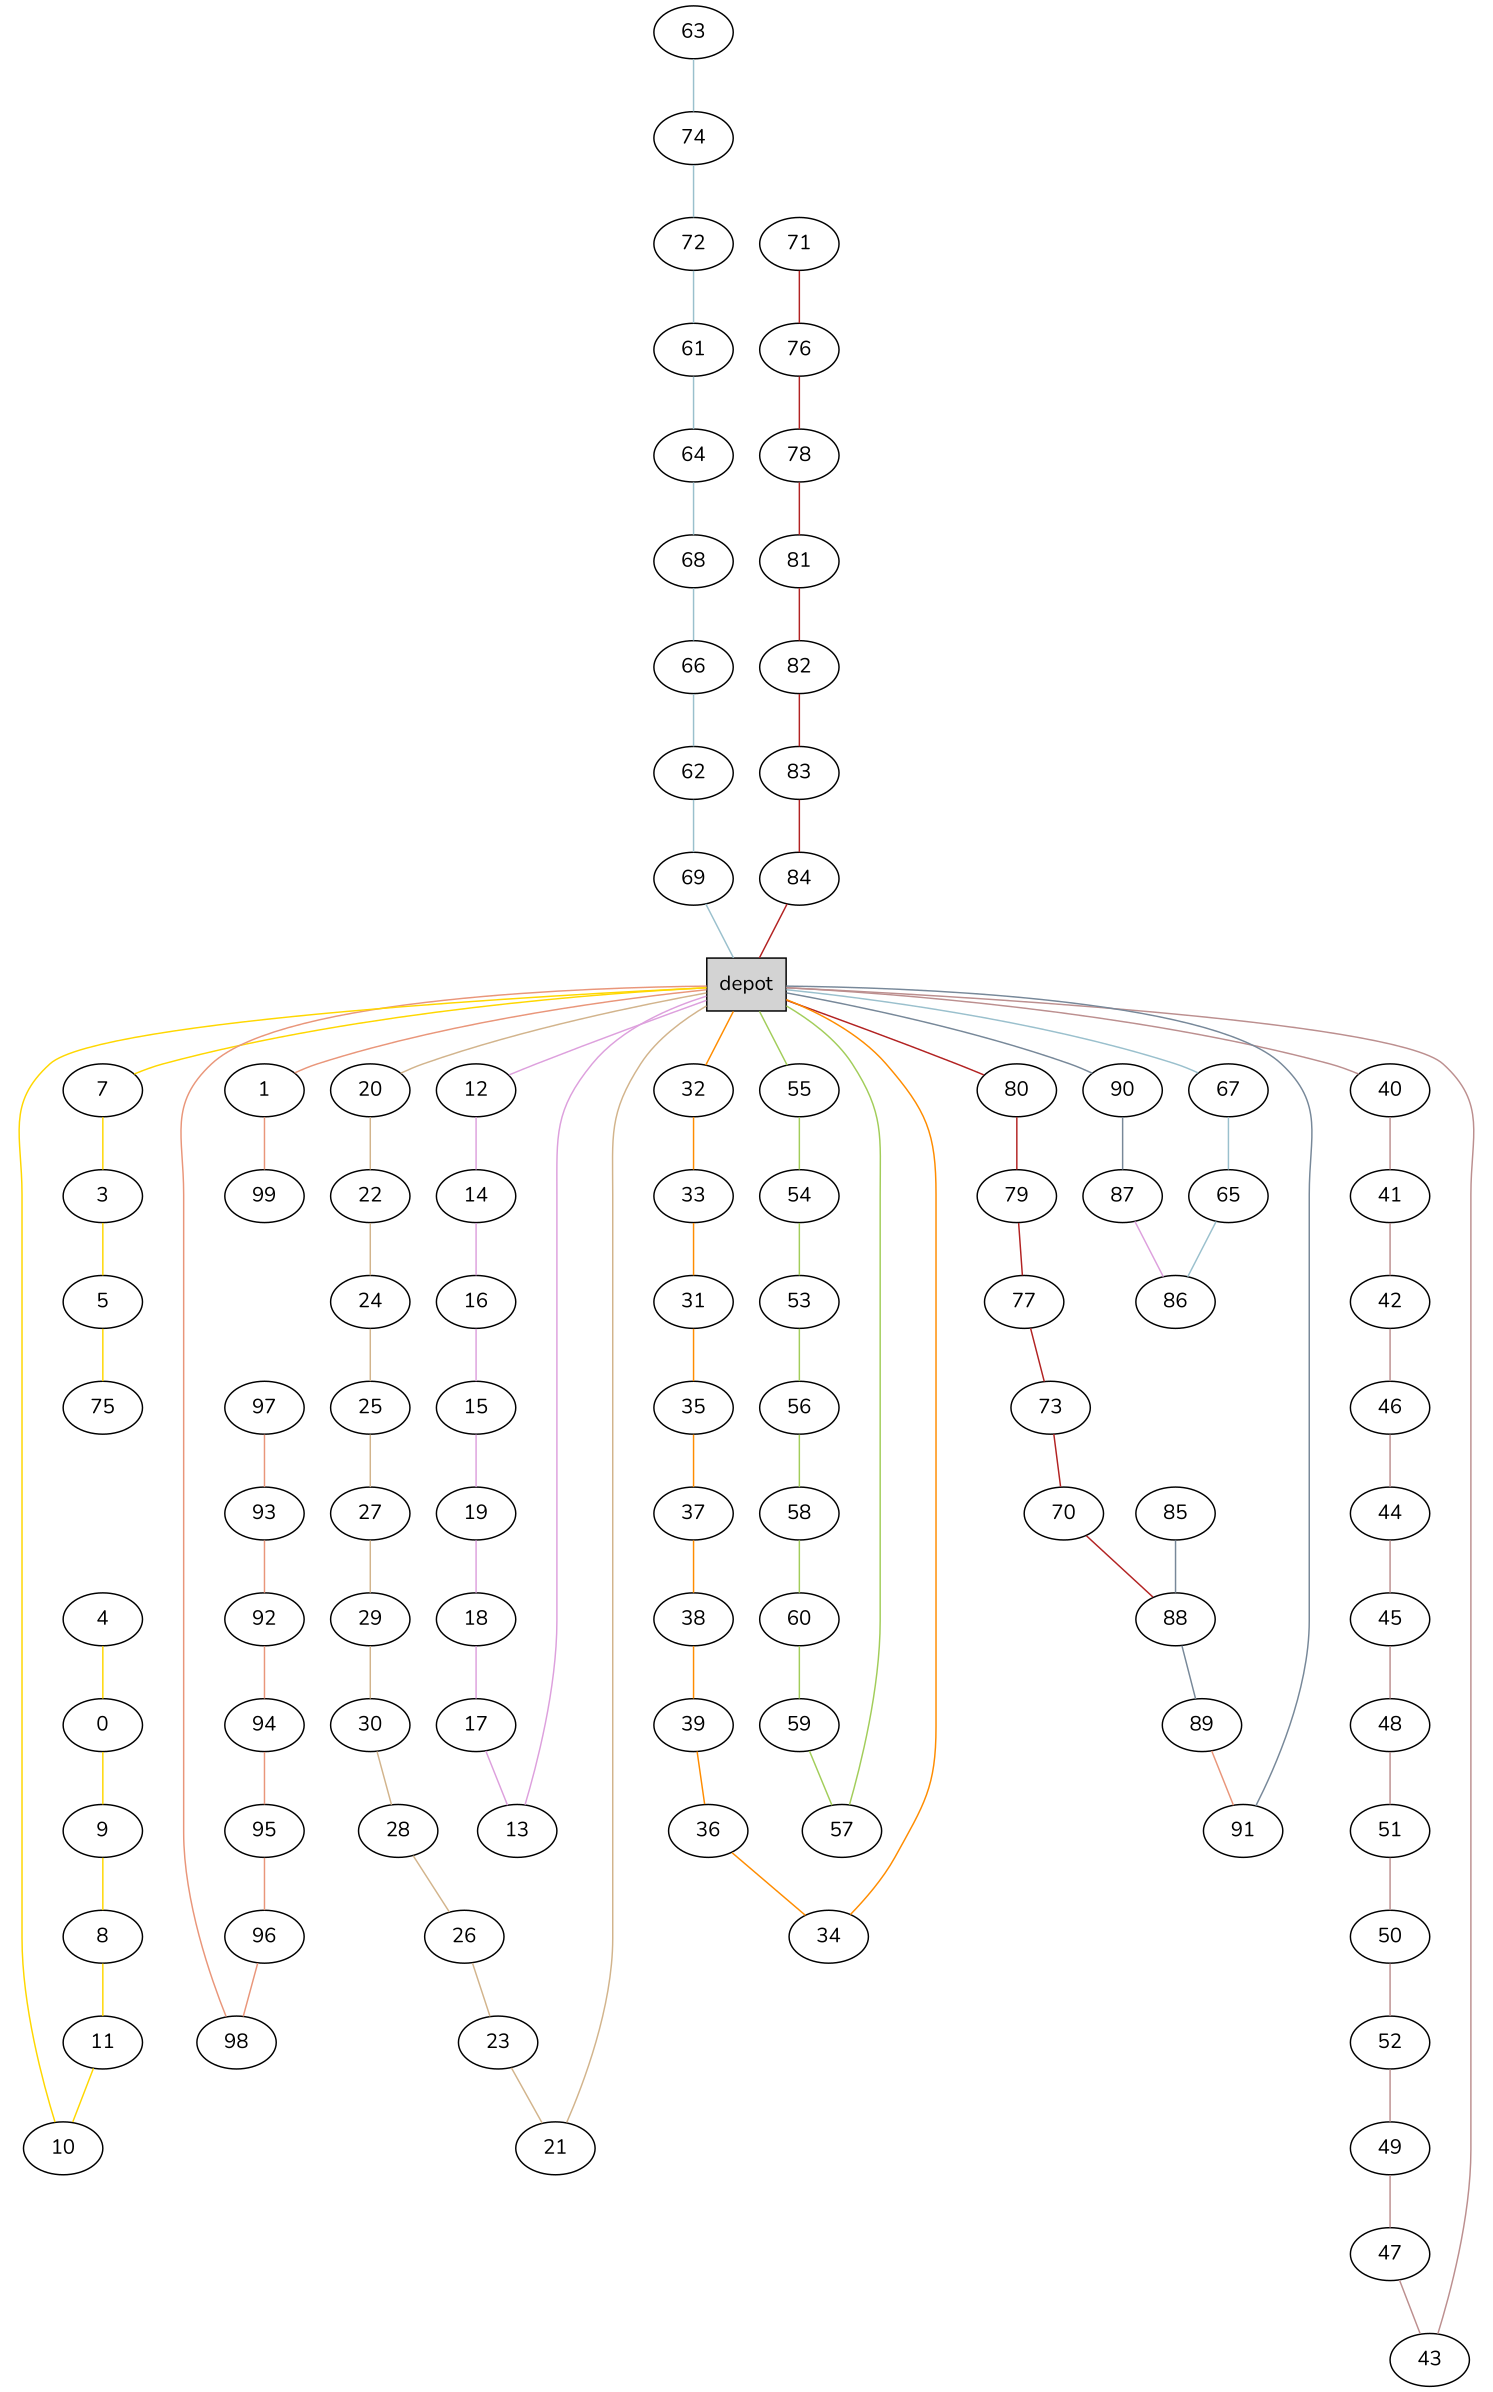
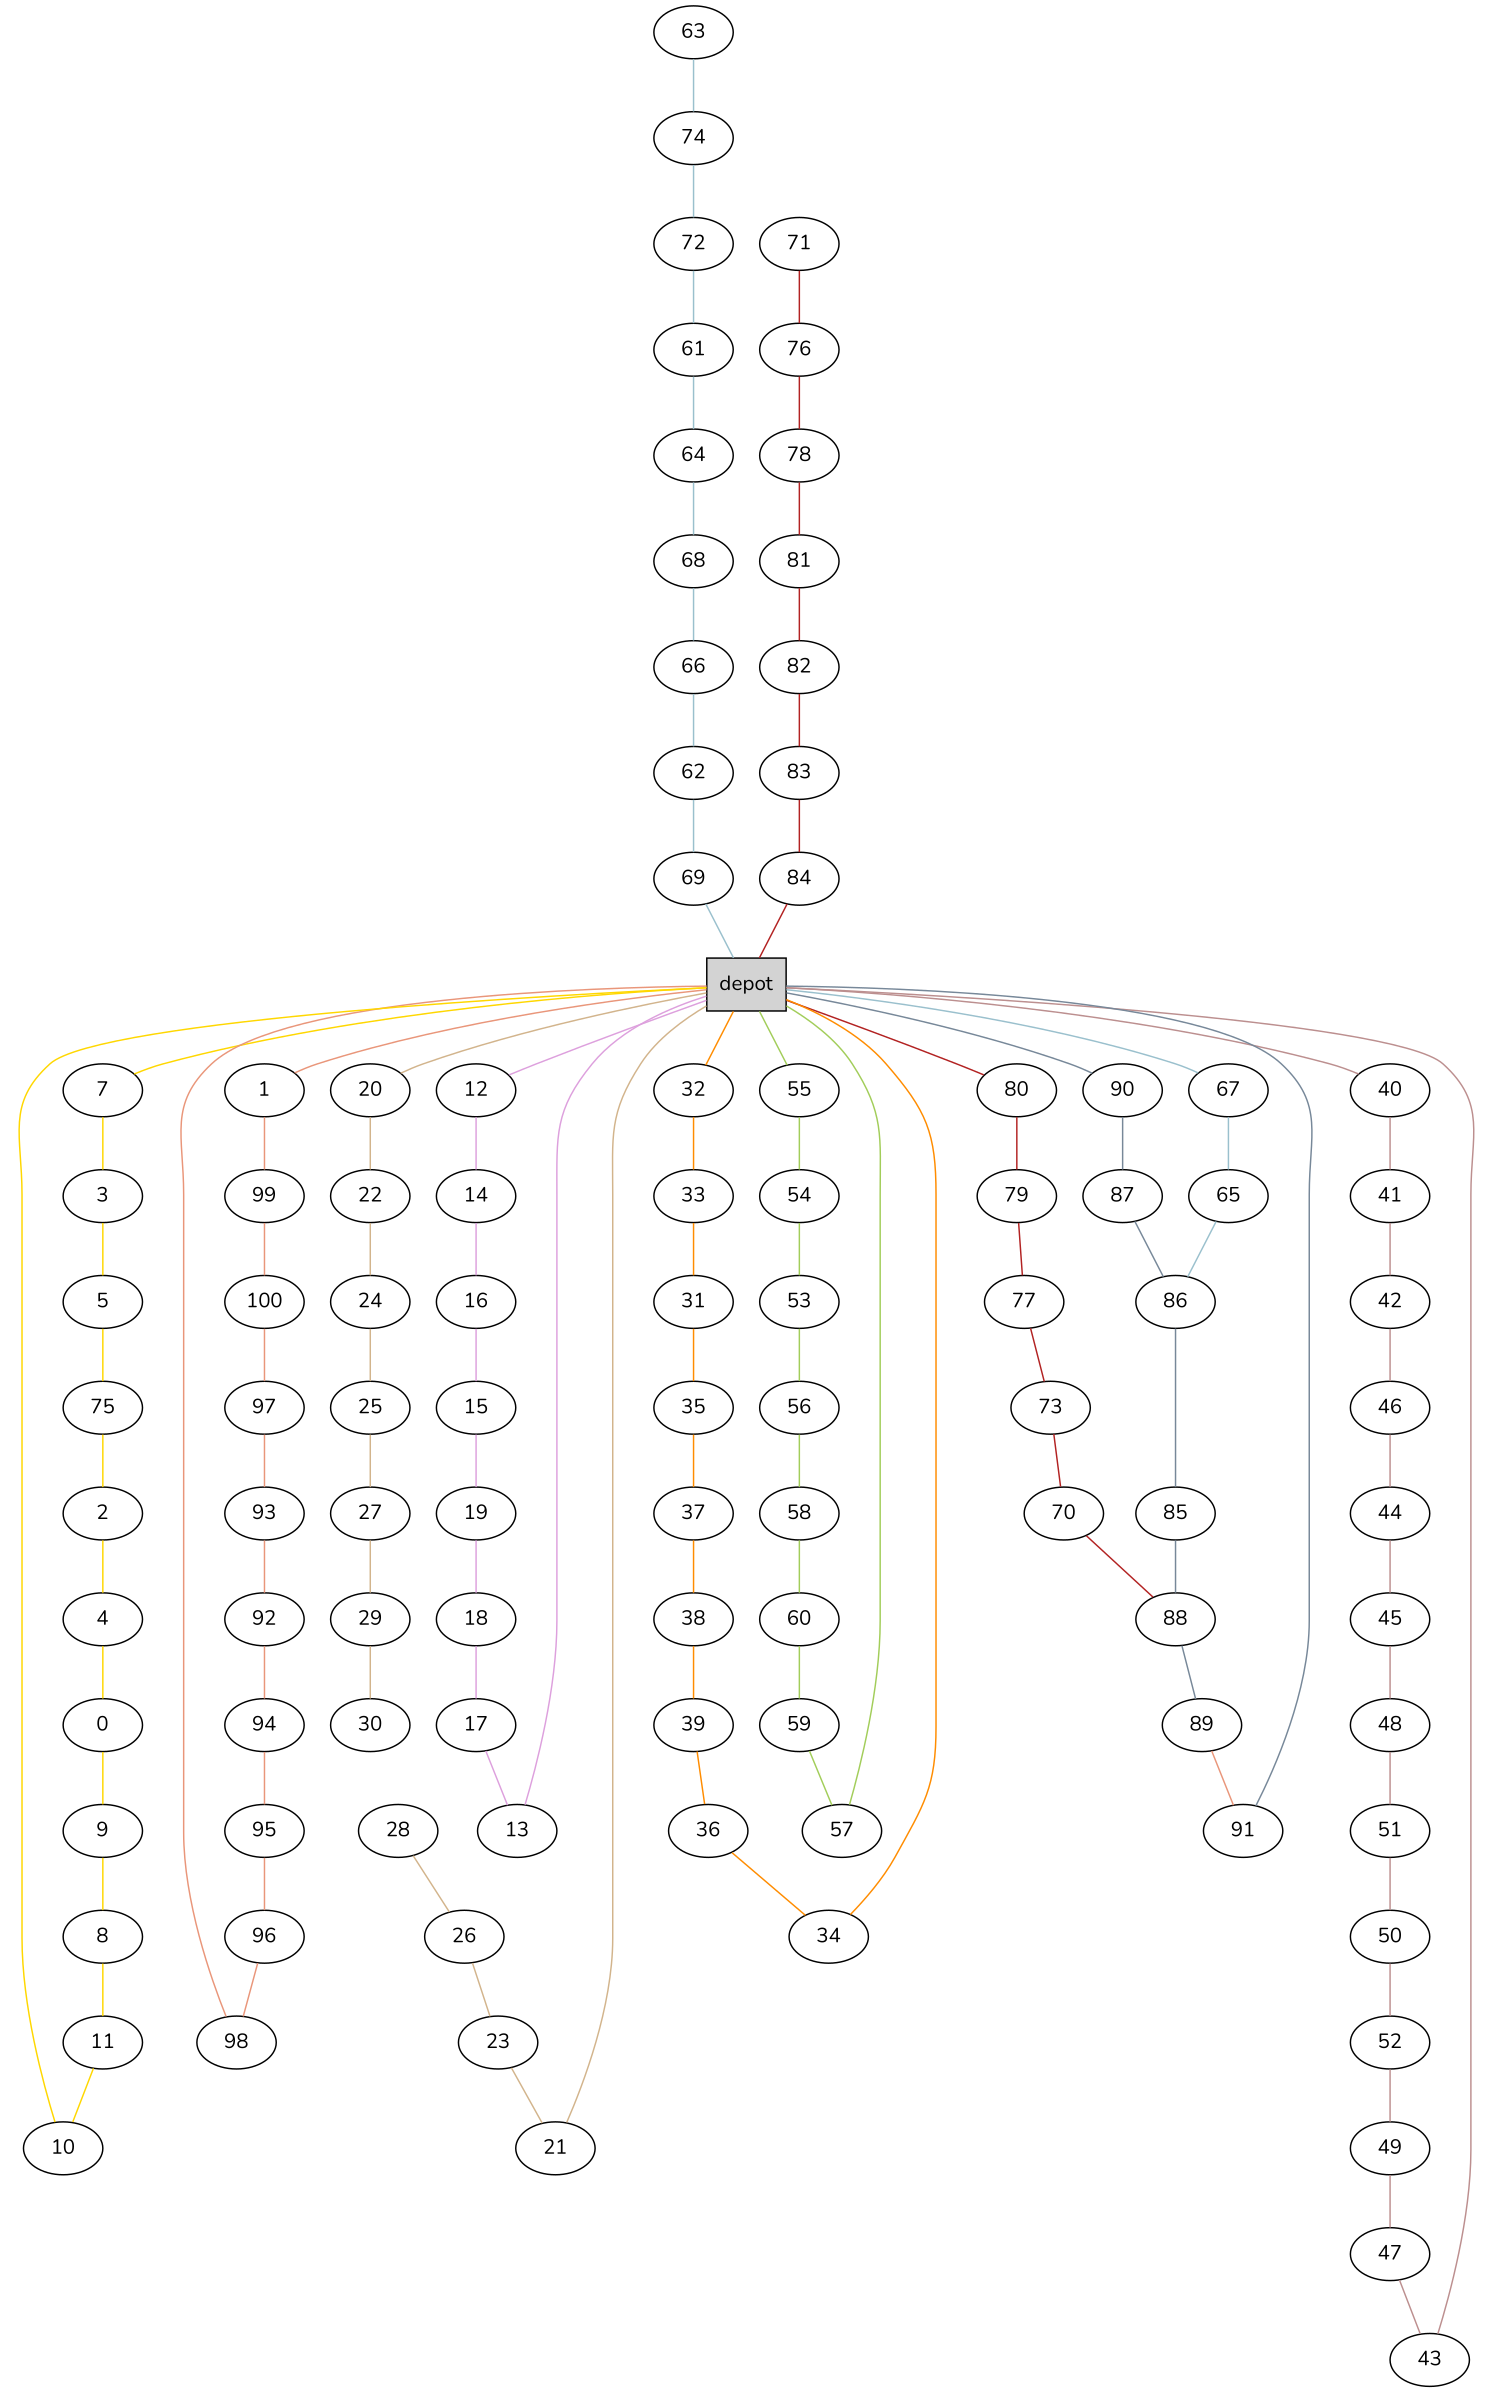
edge "87" -- "86": color plum -> lightslategray
node "100": added
edge "86" -- "85": added
node "2": added
edge "30" -- "28": removed
